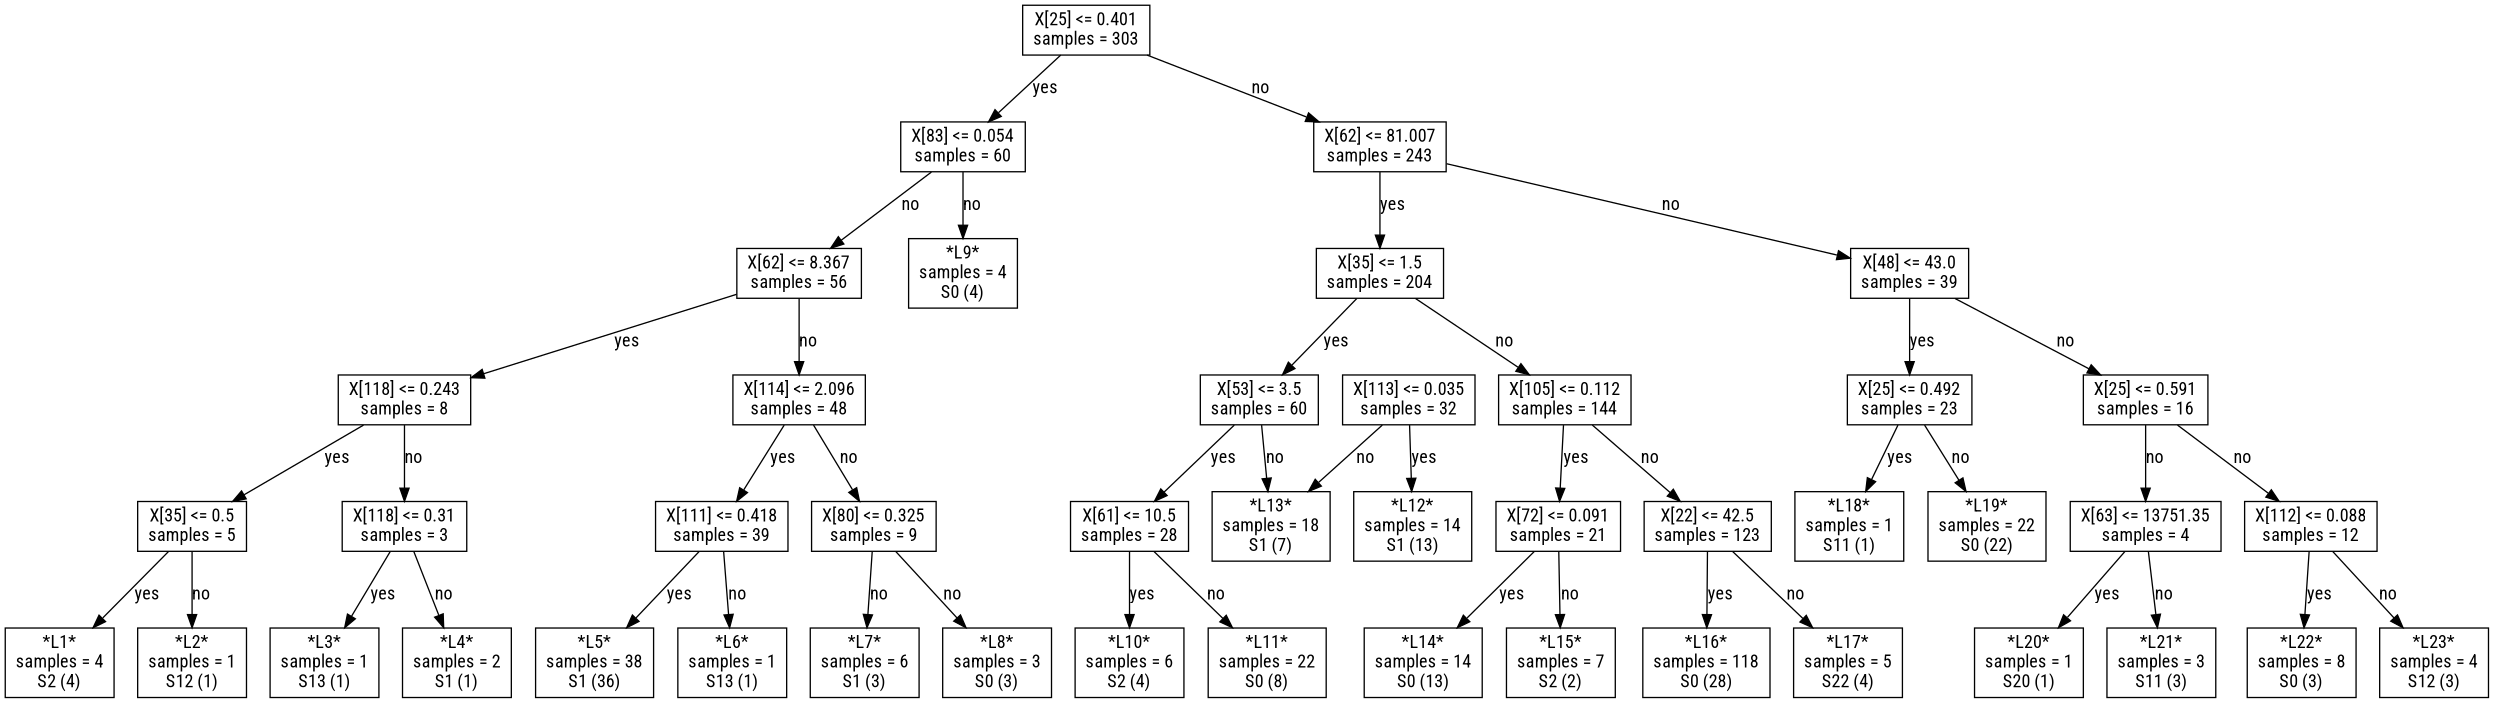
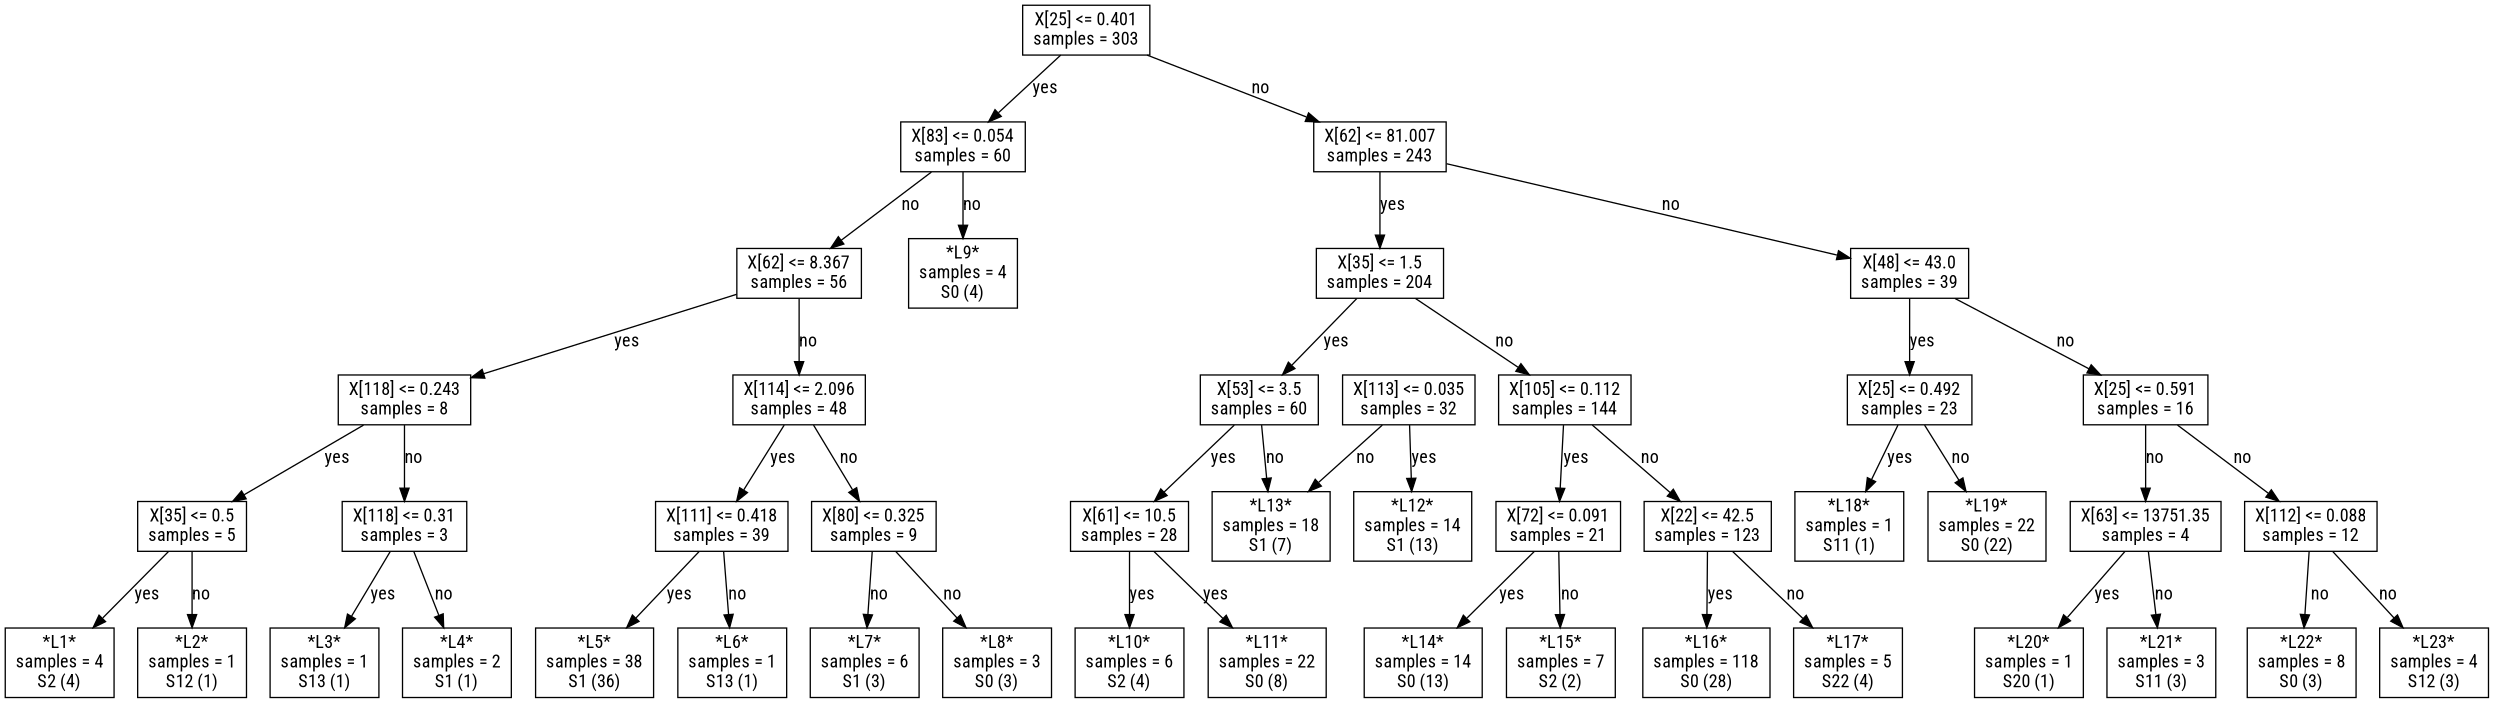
edge "X[61] <= 10.5 samples = 28" -> "*L11* samples = 22 S0 (8)": label "no" -> "yes"
edge "X[112] <= 0.088 samples = 12" -> "*L22* samples = 8 S0 (3)": label "yes" -> "no"
